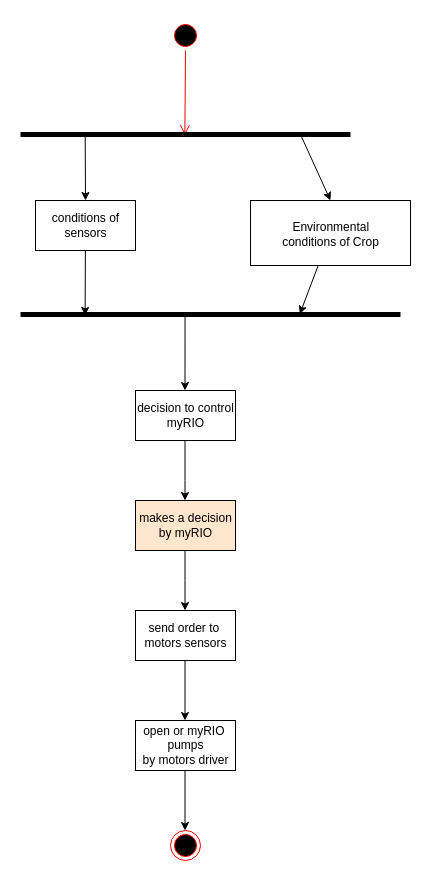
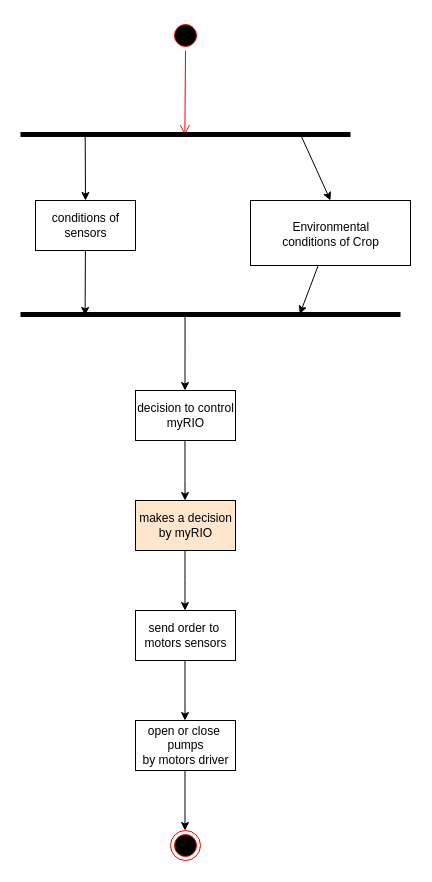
node "open or myRIO pumps by motors driver": label "open or myRIO pumps by motors driver" -> "open or close pumps by motors driver"
